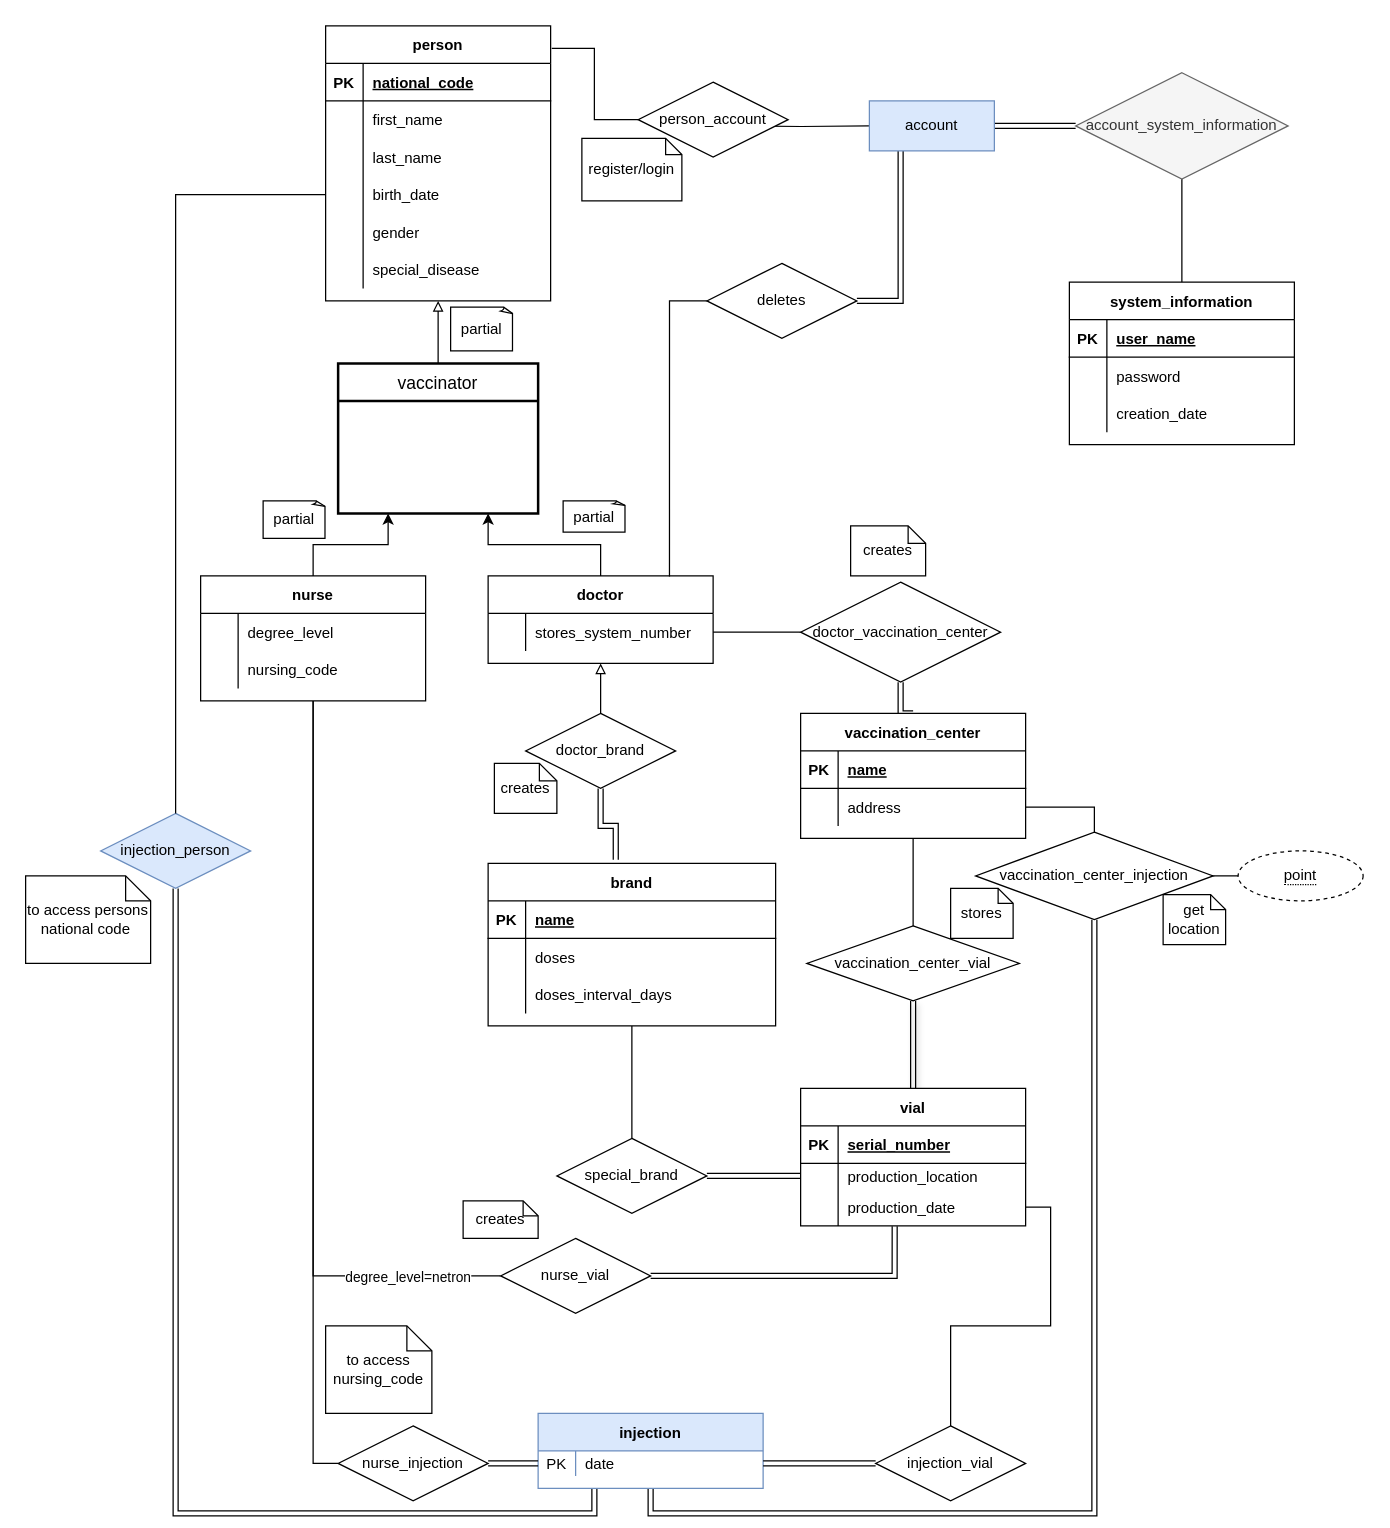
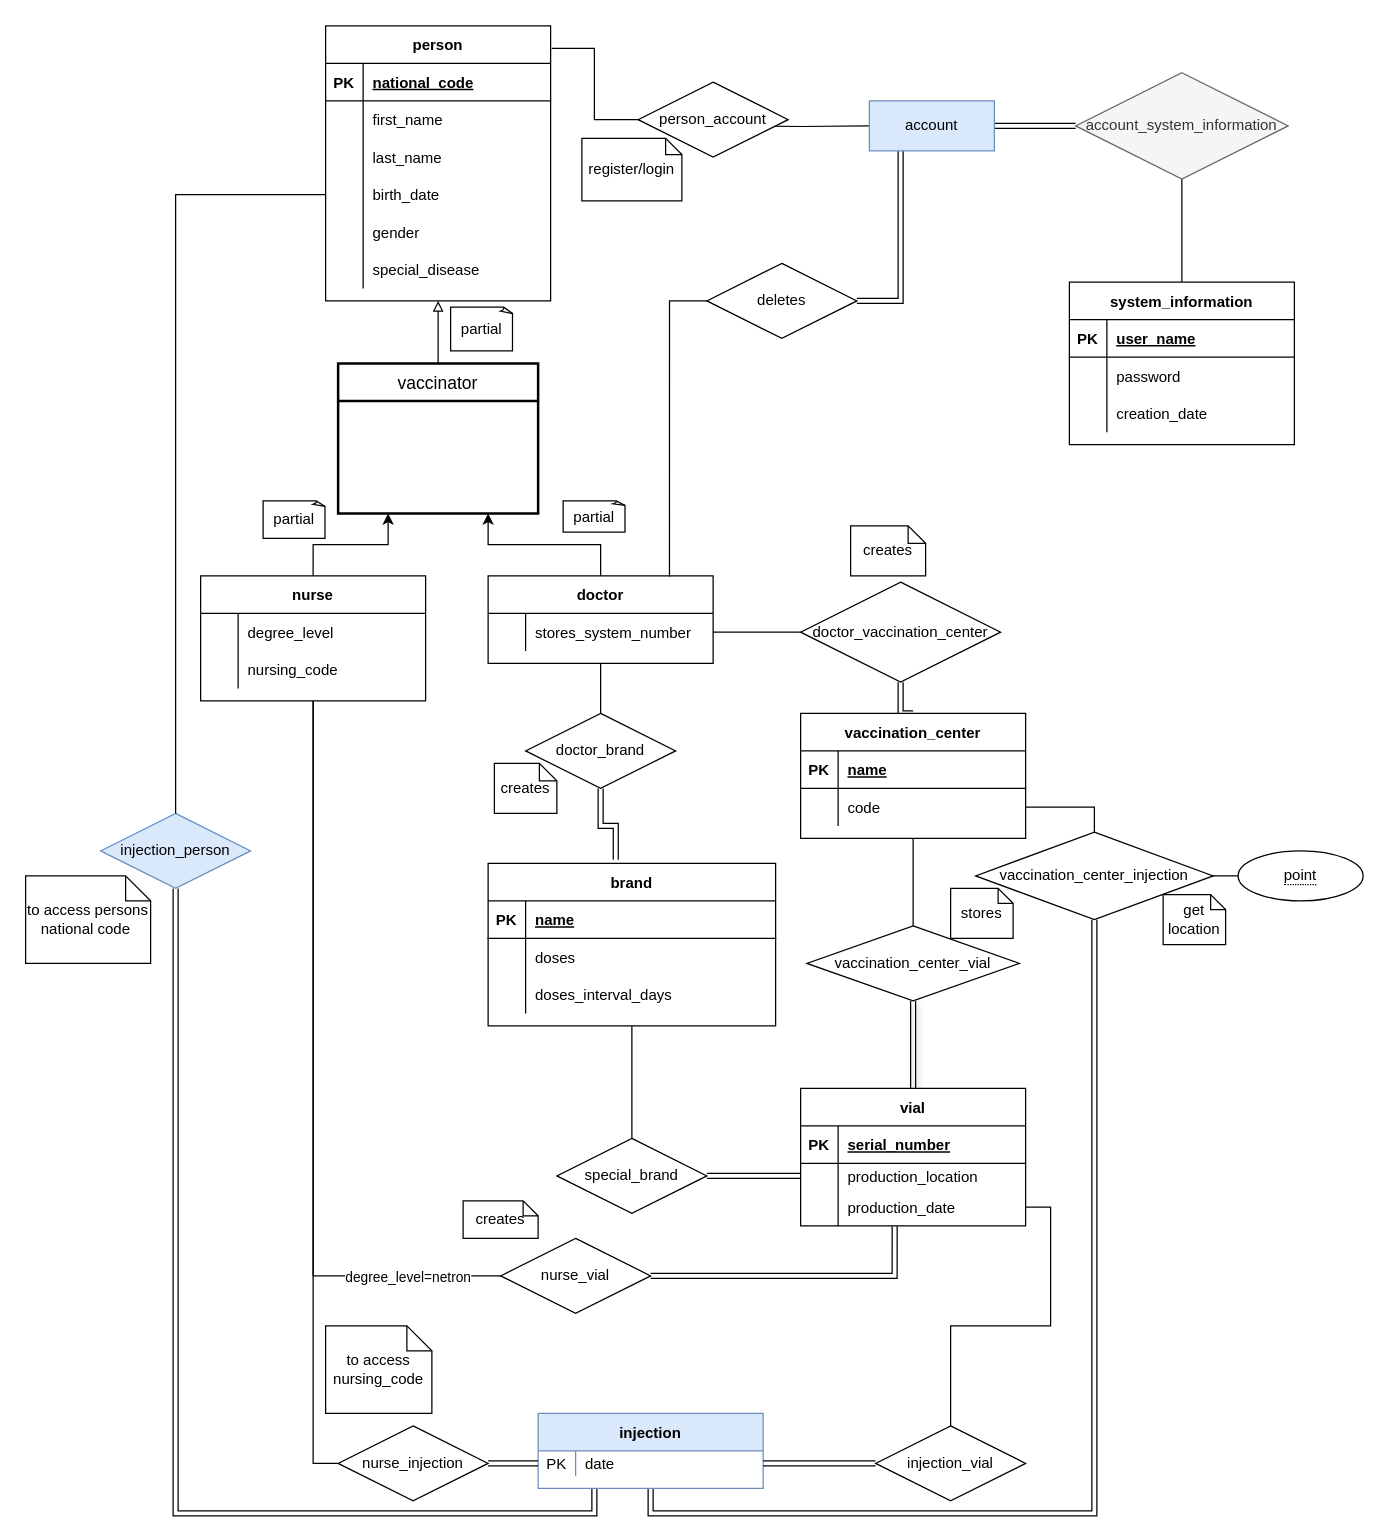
edge "doctor_brand" -> "doctor": arrowhead block -> none
node "address": label "address" -> "code"
node "point": style dashed -> solid
